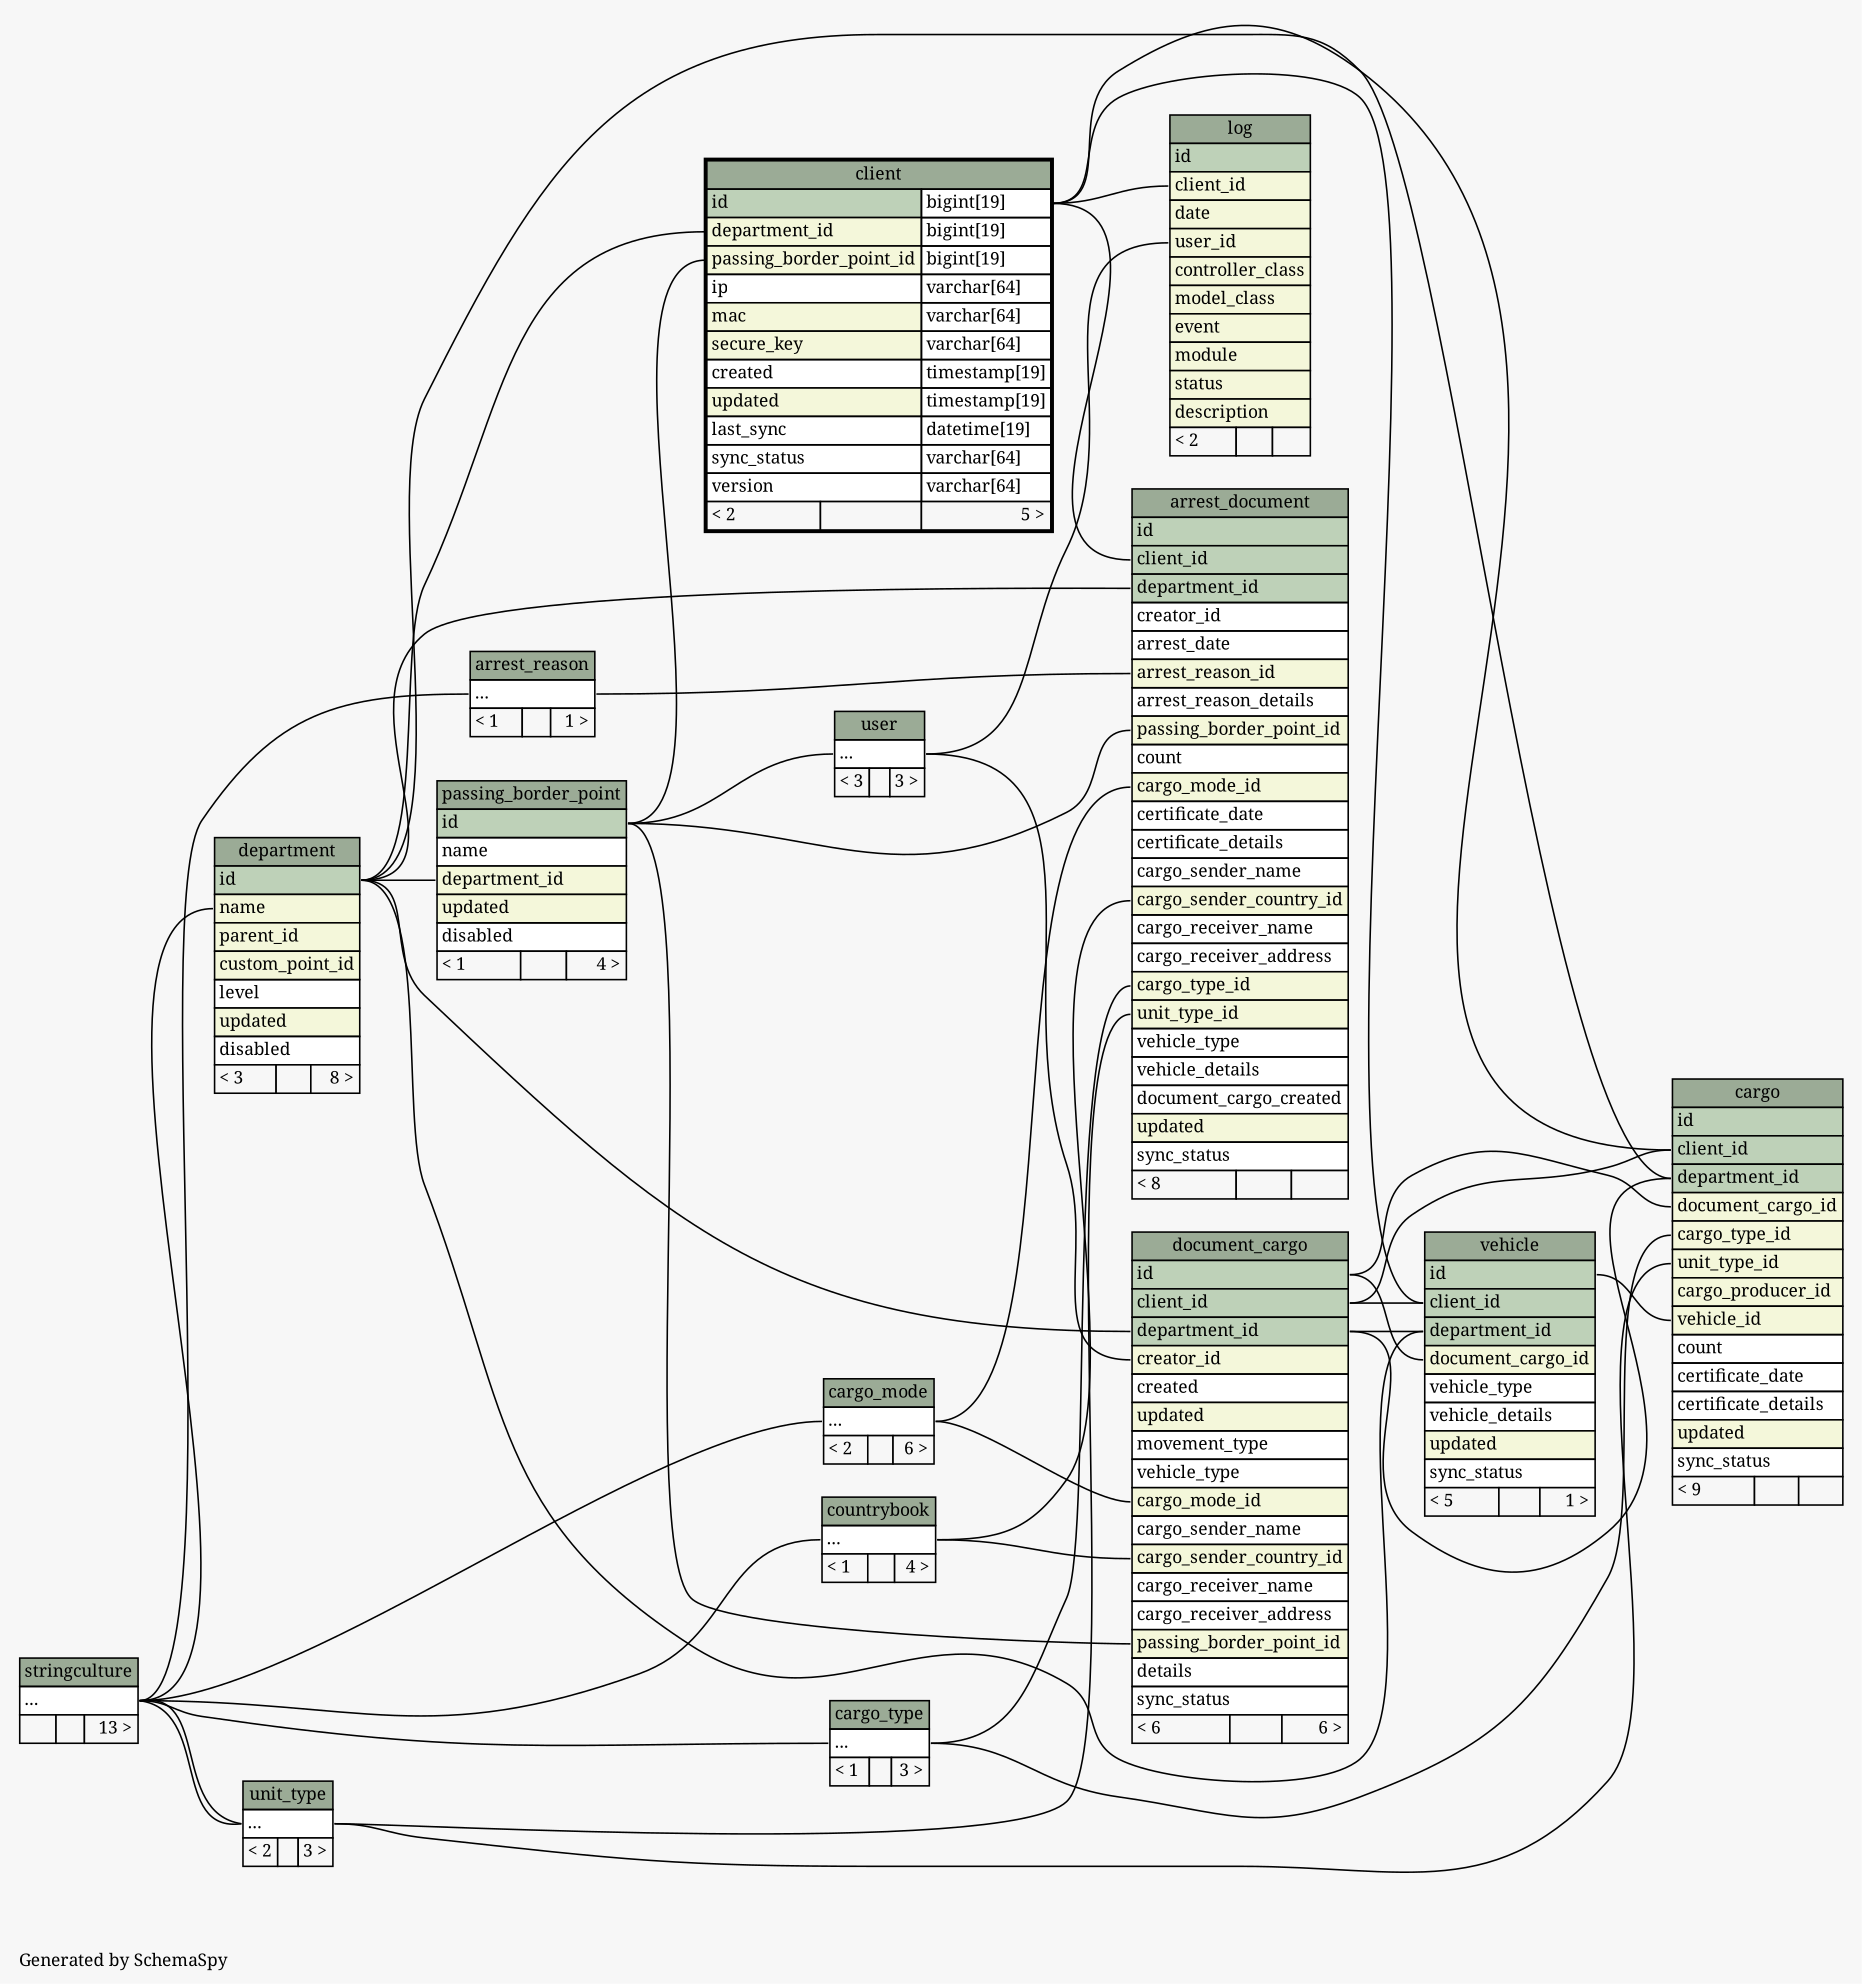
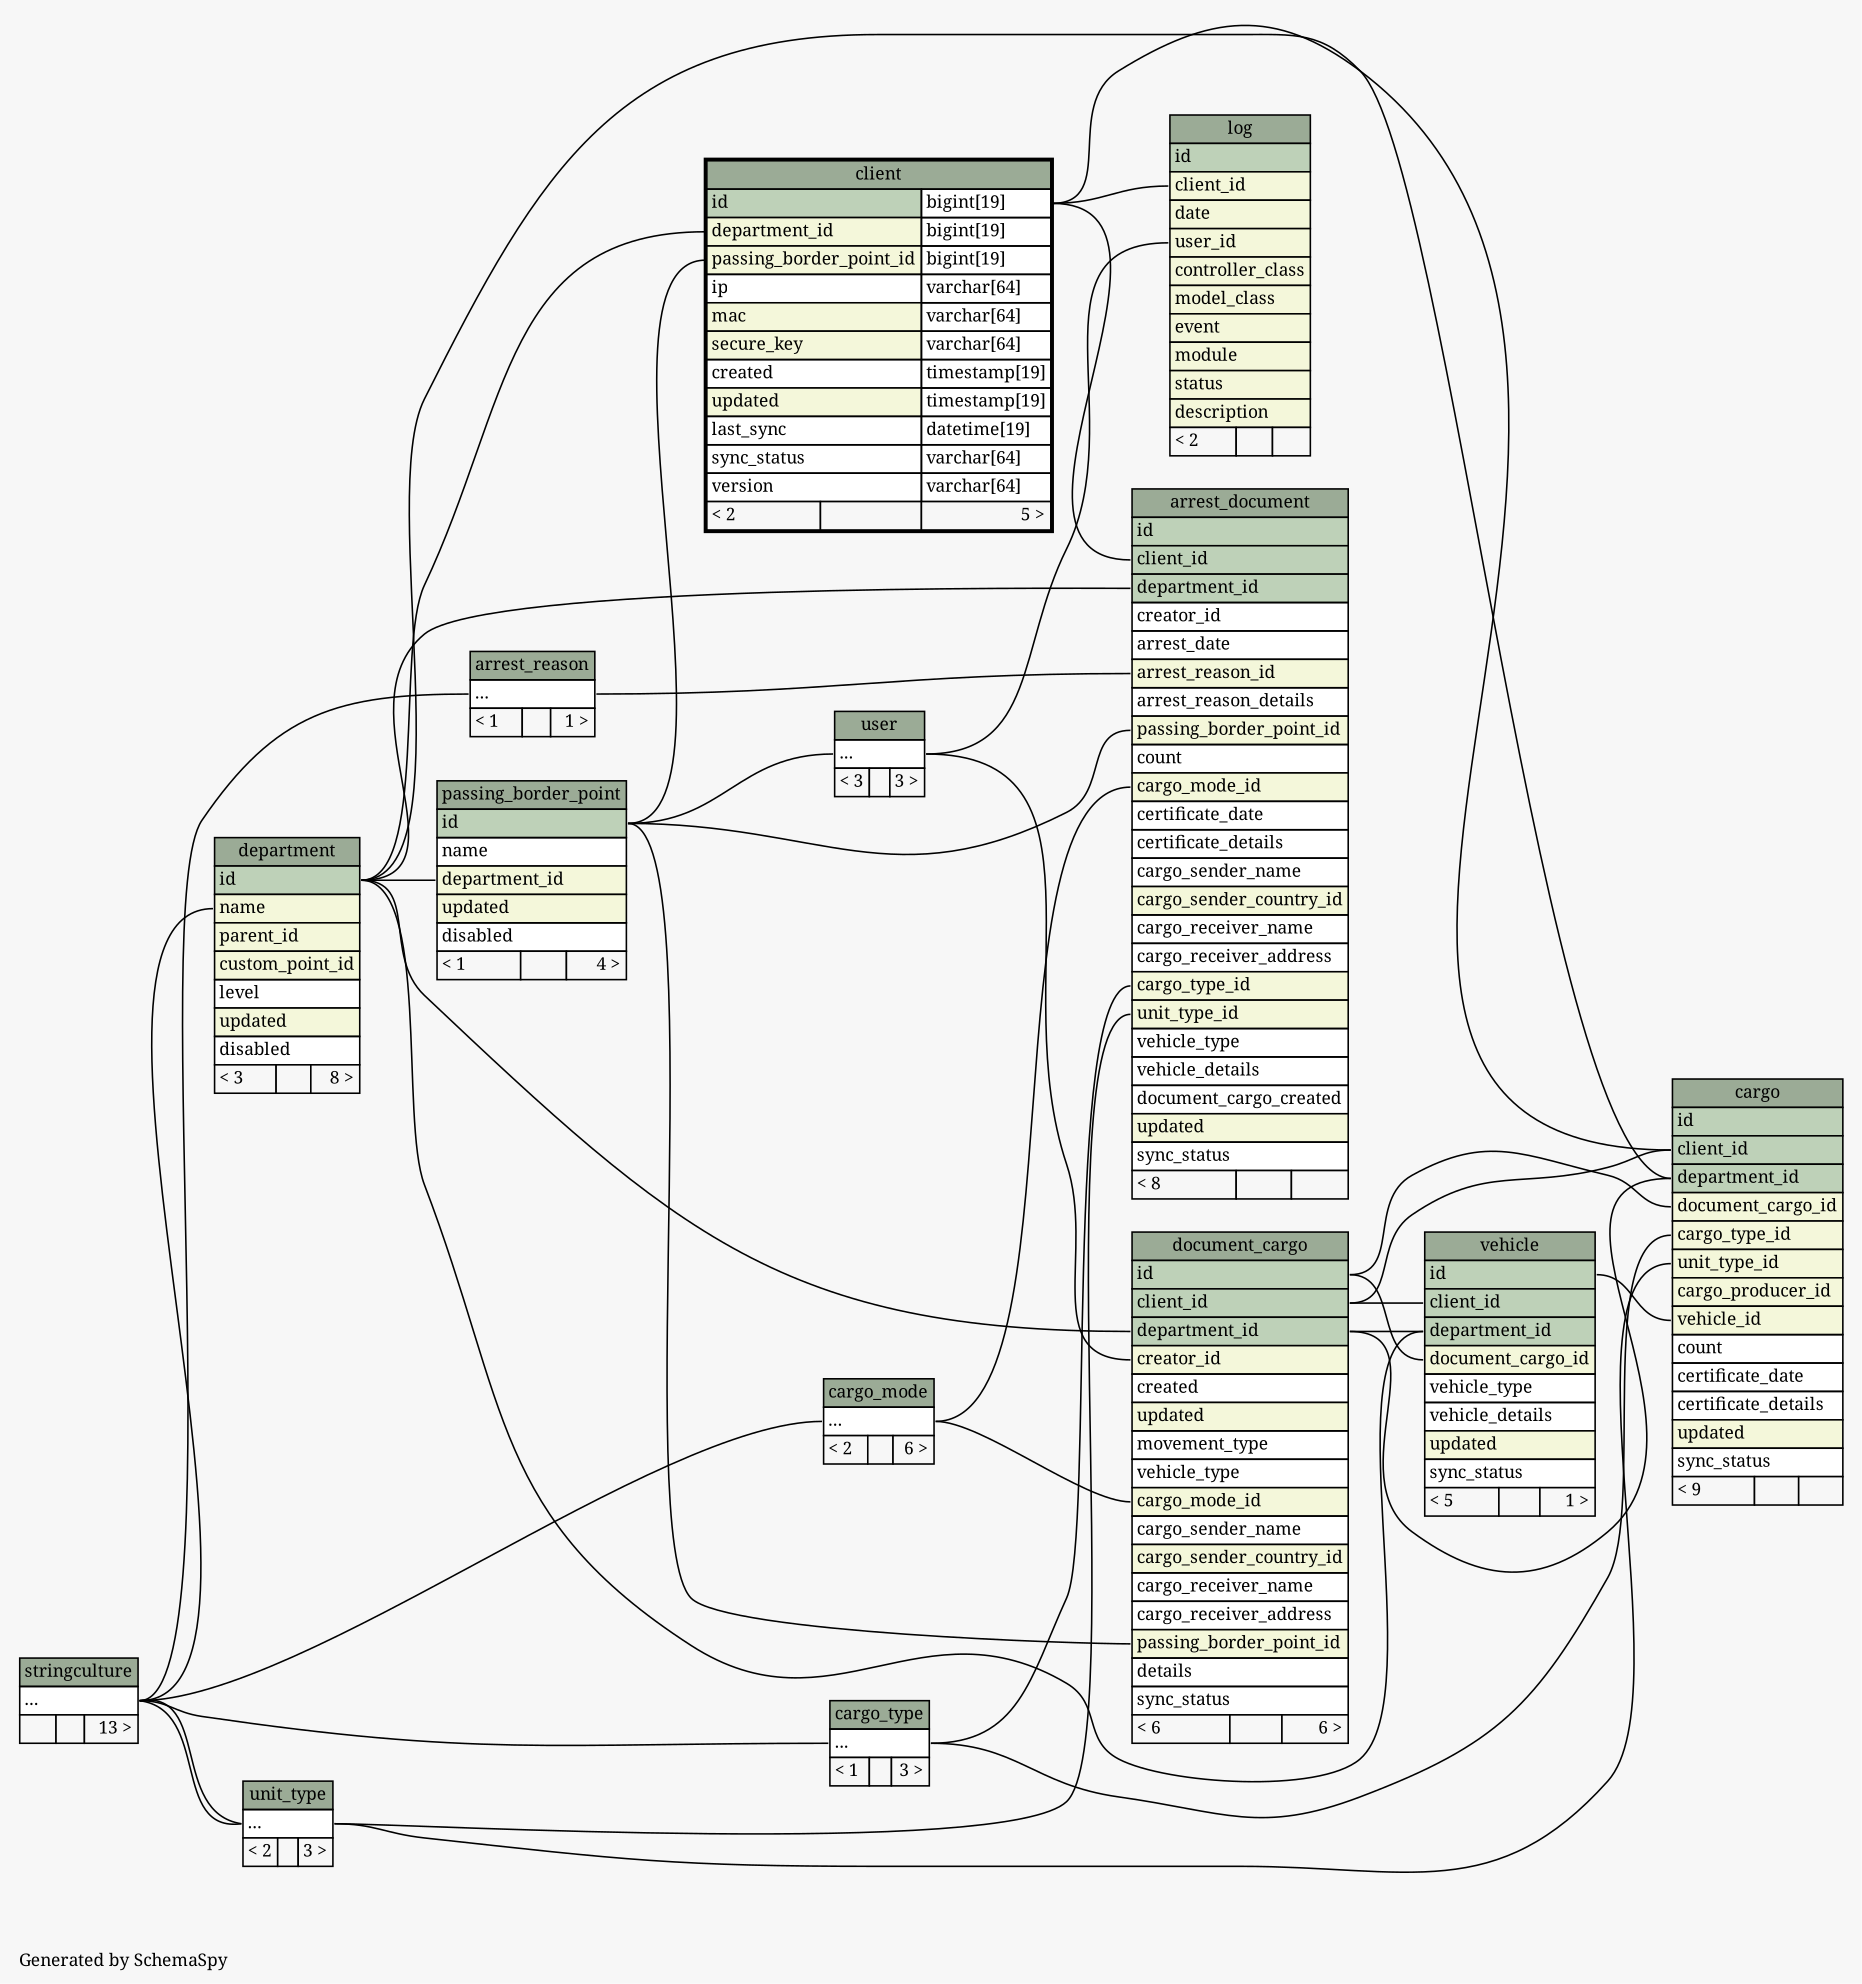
edge "client" -- "vehicle": removed
node "countrybook": removed
